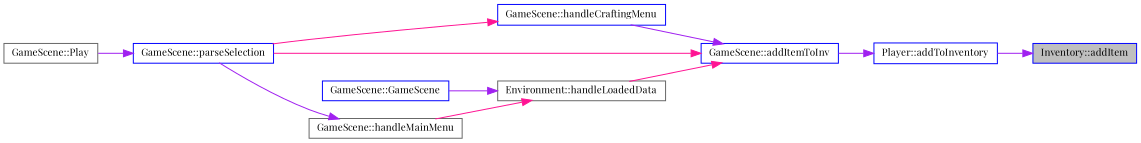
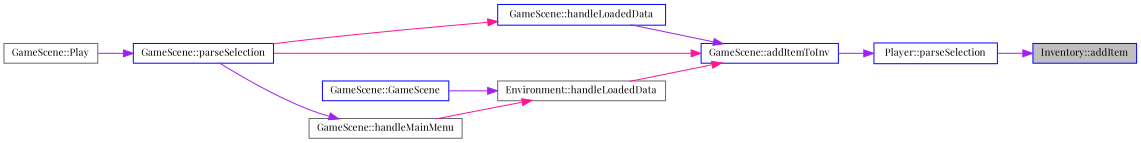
node "GameScene::handleCraftingMenu": label "GameScene::handleCraftingMenu" -> "GameScene::handleLoadedData"
node "Player::addToInventory": label "Player::addToInventory" -> "Player::parseSelection"
